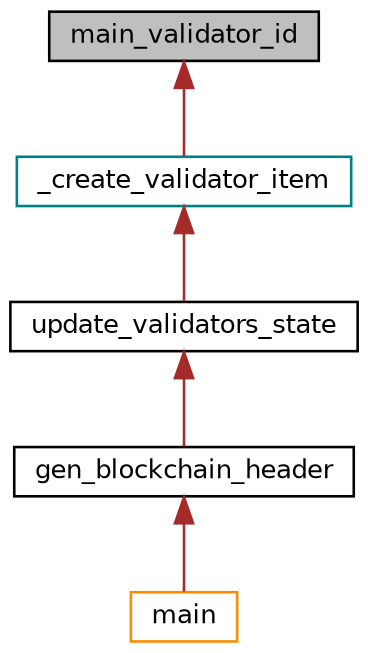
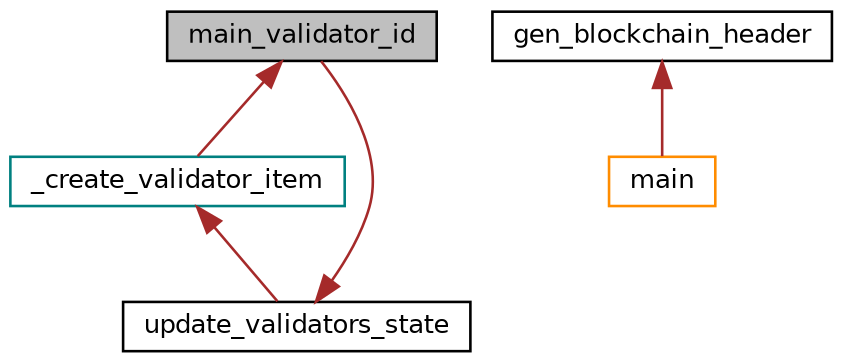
edge "gen_blockchain_header" -> "update_validators_state": now "main_validator_id" -> "update_validators_state"
